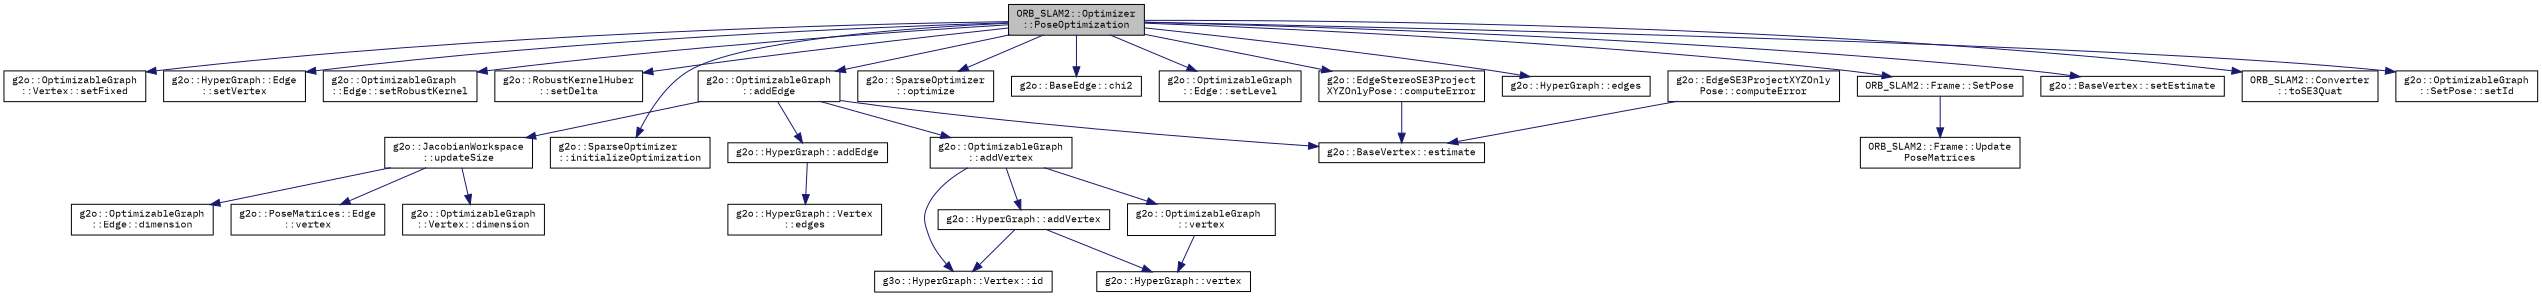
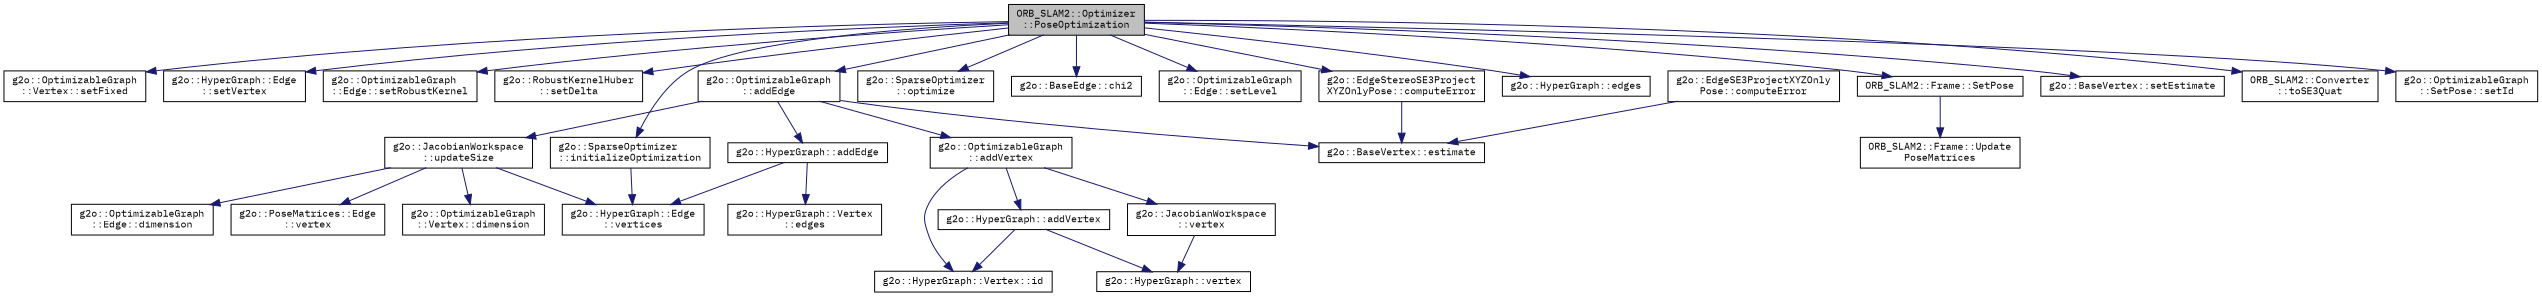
node "g2o::HyperGraph::Edge ::vertices": added
node "g2o::OptimizableGraph ::vertex": label "g2o::OptimizableGraph ::vertex" -> "g2o::JacobianWorkspace ::vertex"
node "g3o::HyperGraph::Vertex::id": label "g3o::HyperGraph::Vertex::id" -> "g2o::HyperGraph::Vertex::id"
